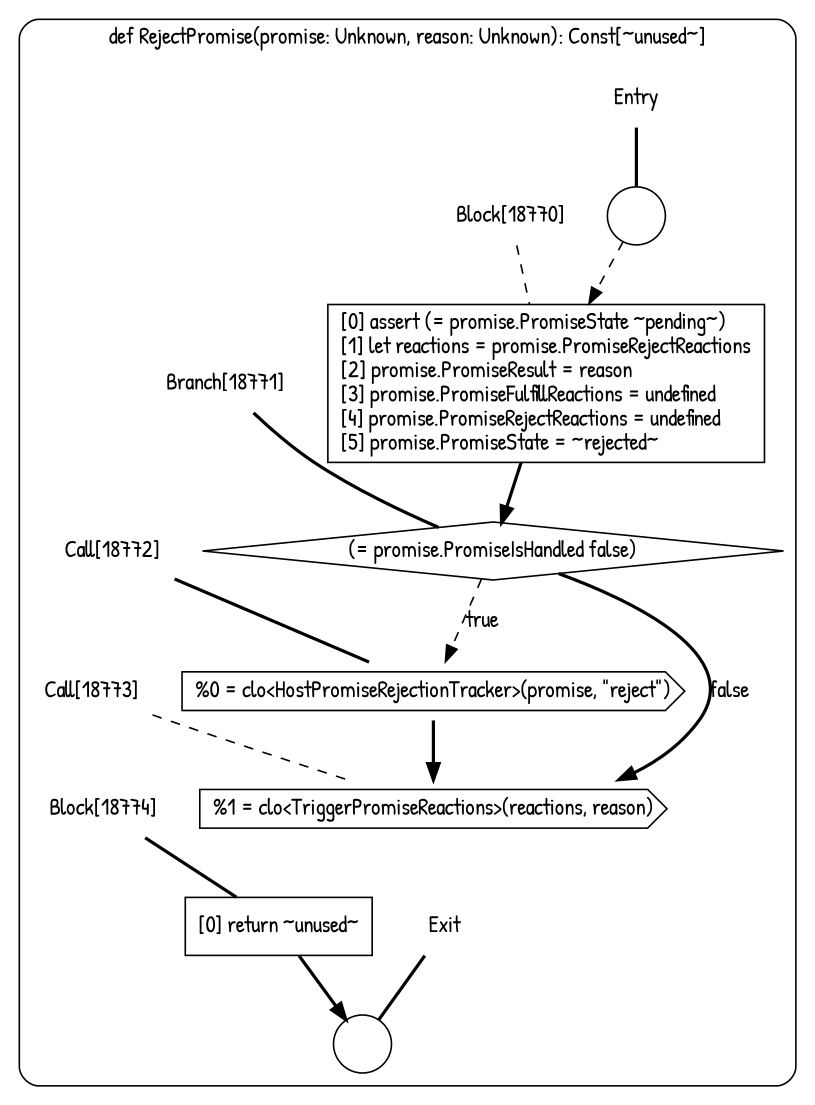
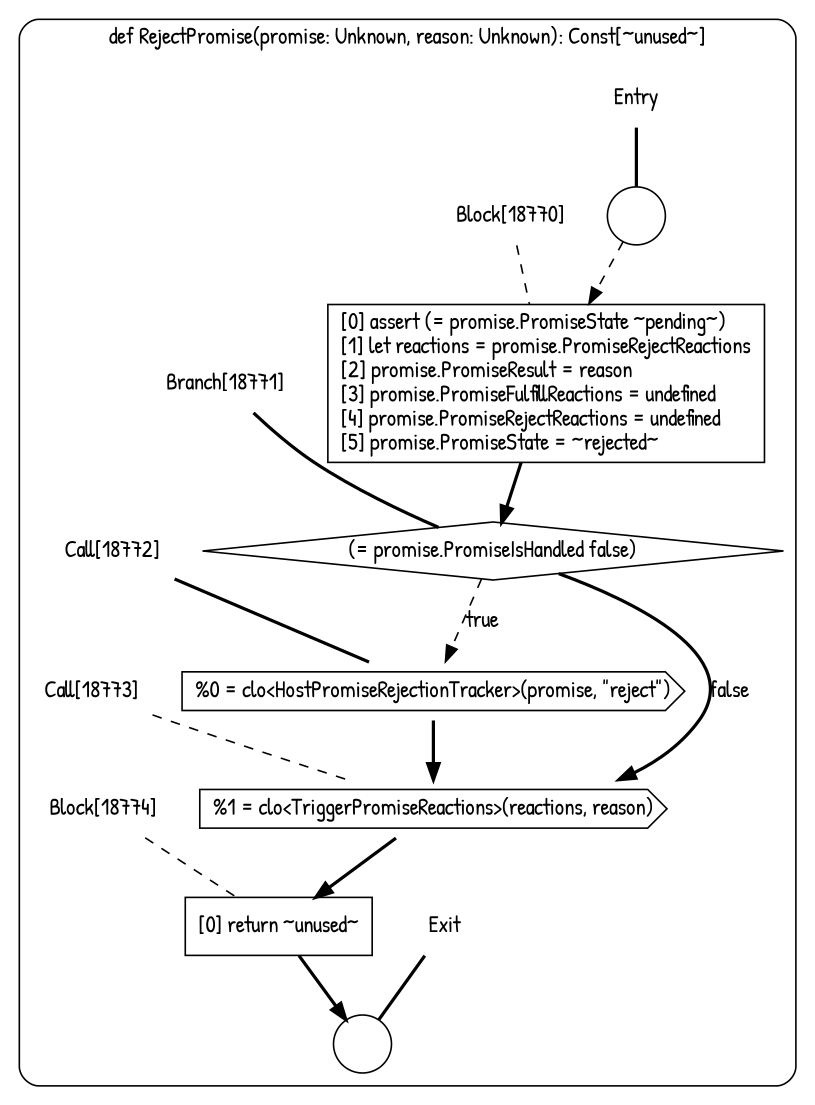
edge "%1 = clo<TriggerPromiseReactions>(reactions, reason)" -> "[0] return ~unused~": added
edge "Block[18774]" -- "[0] return ~unused~": style bold -> dashed
